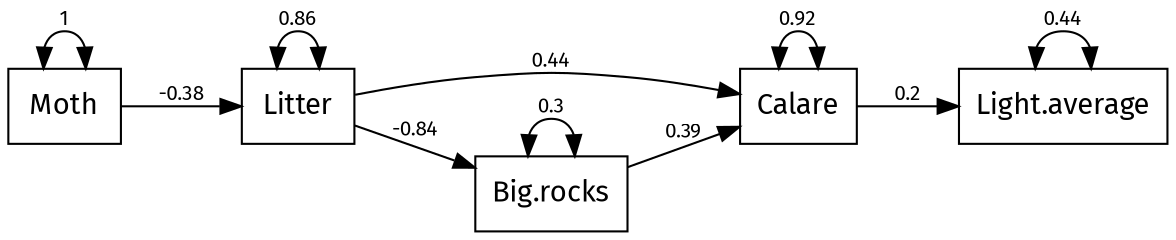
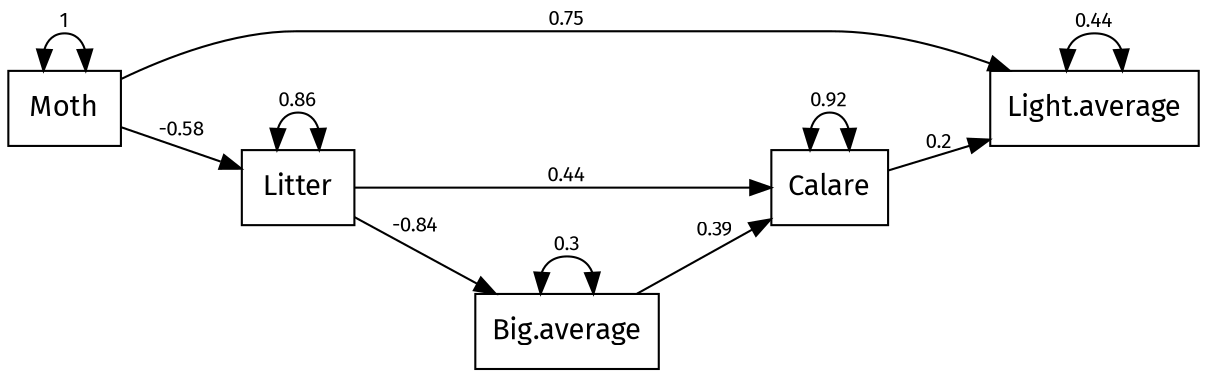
edge "Moth" -> "Light.average": added, label "0.75"
edge "Moth" -> "Litter": label "-0.38" -> "-0.58"
node "Big.rocks": label "Big.rocks" -> "Big.average"
